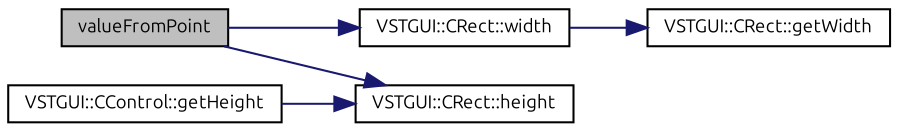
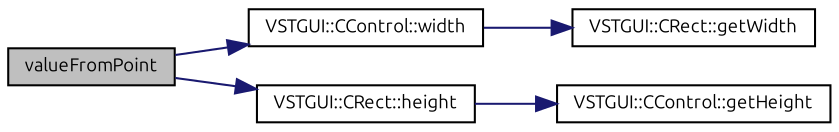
node "VSTGUI::CRect::width": label "VSTGUI::CRect::width" -> "VSTGUI::CControl::width"
edge "VSTGUI::CControl::getHeight" -> "VSTGUI::CRect::height": reversed
